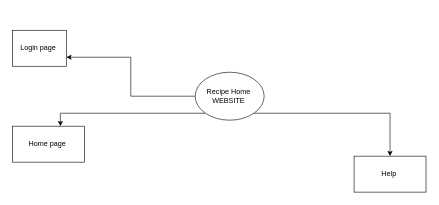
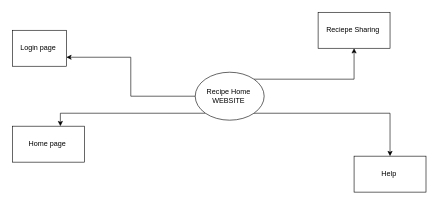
node "Reciepe Sharing": added
edge "Recipe Home WEBSITE" -> "Reciepe Sharing": added
